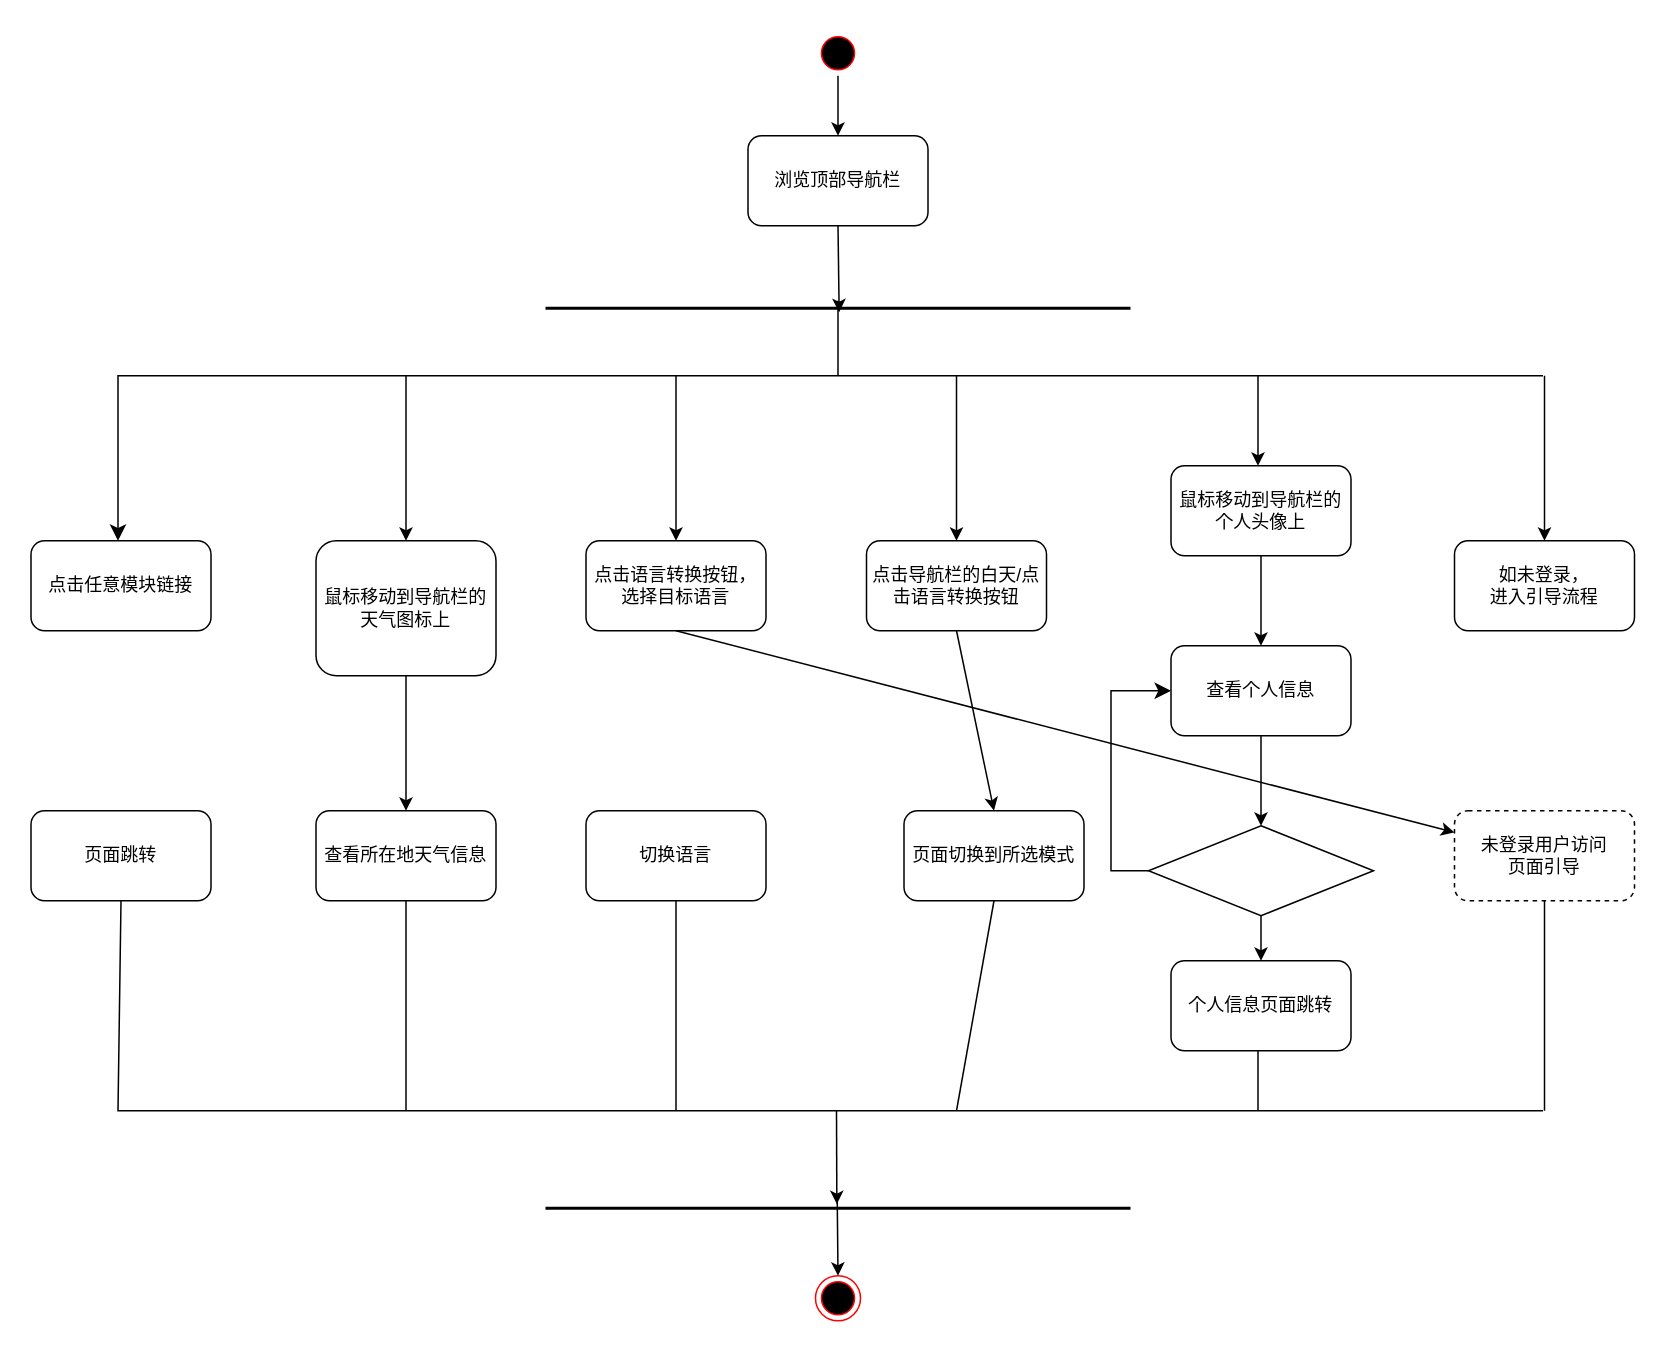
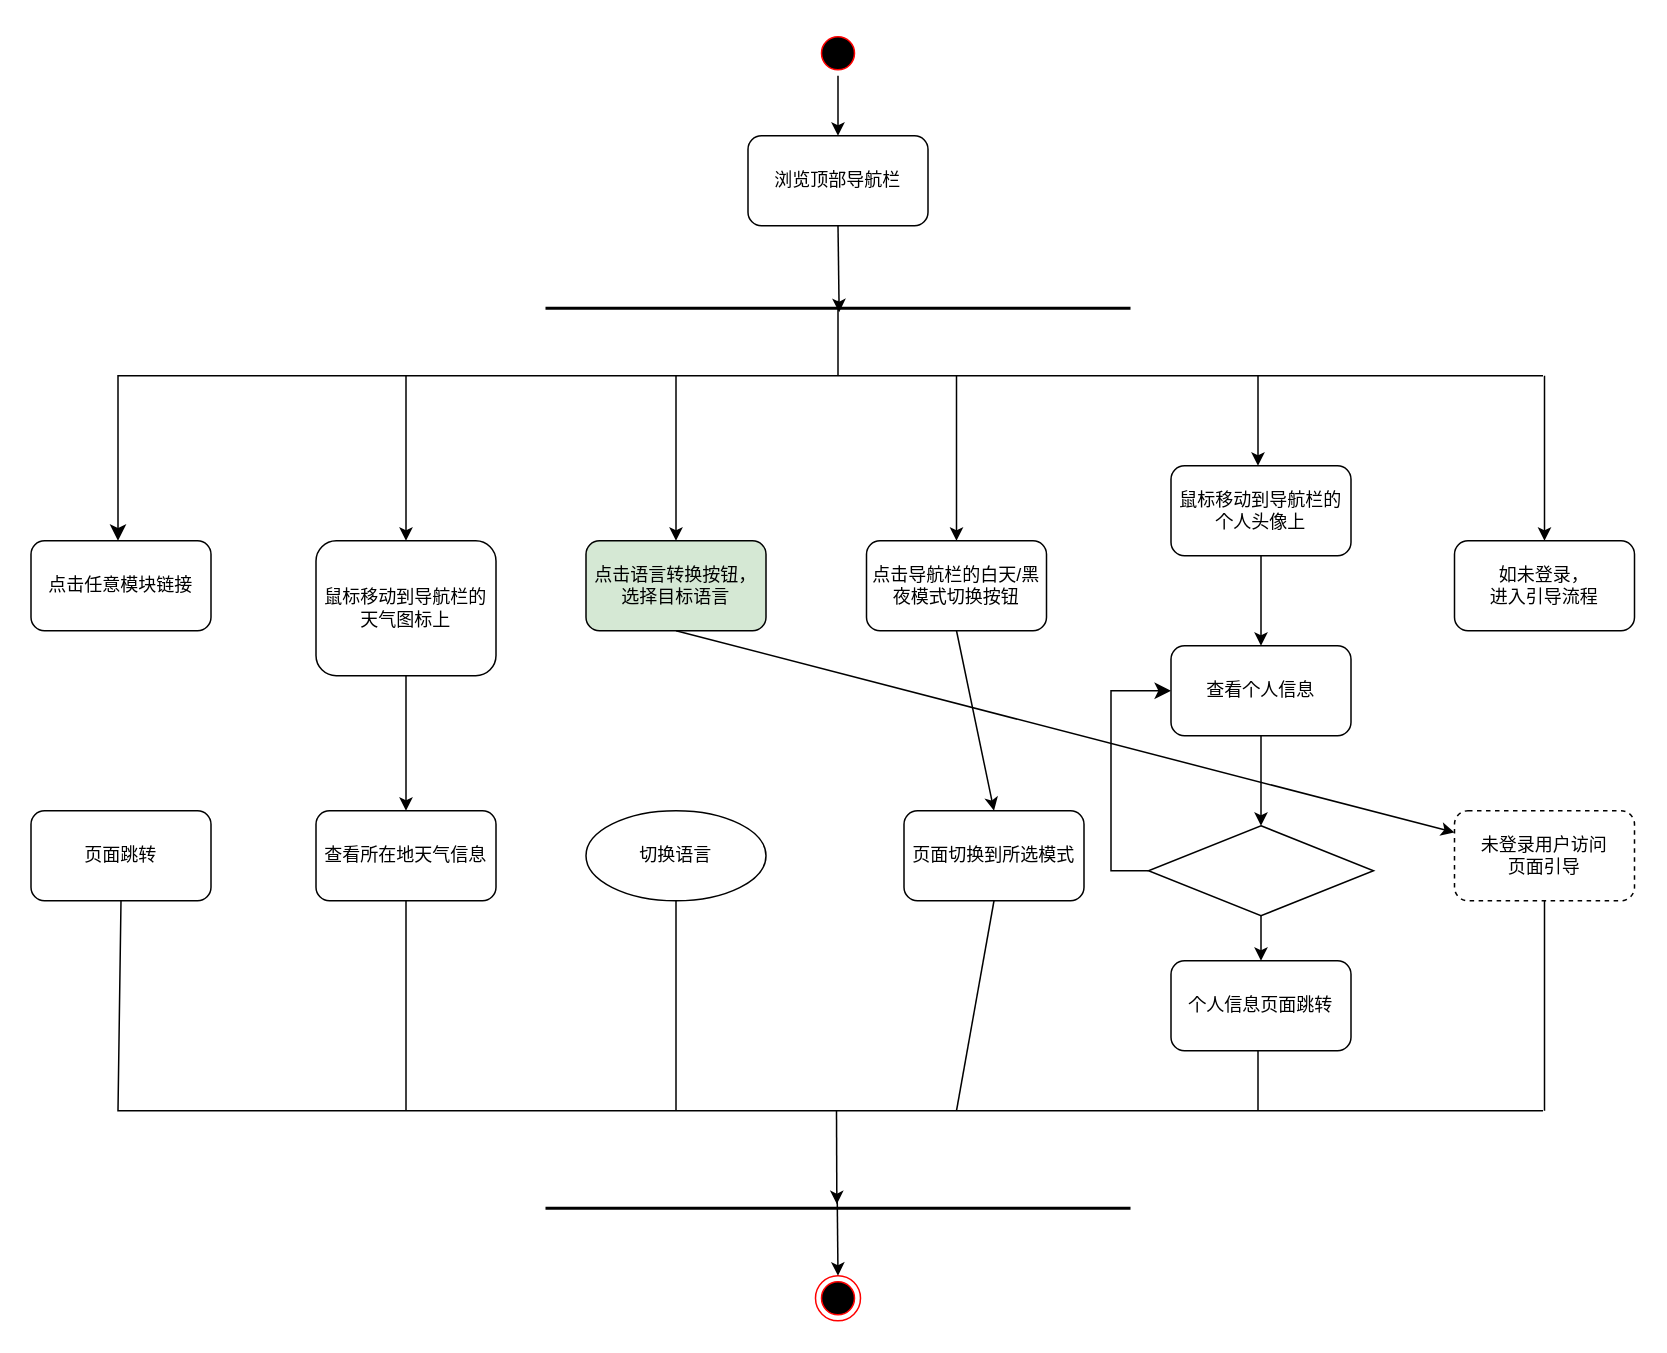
node "点击语言转换按钮，选择目标语言": fillcolor #ffffff -> #d5e8d4
node "点击导航栏的白天/点击语言转换按钮": label "点击导航栏的白天/点击语言转换按钮" -> "点击导航栏的白天/黑夜模式切换按钮"
node "切换语言": shape rounded rectangle -> ellipse
